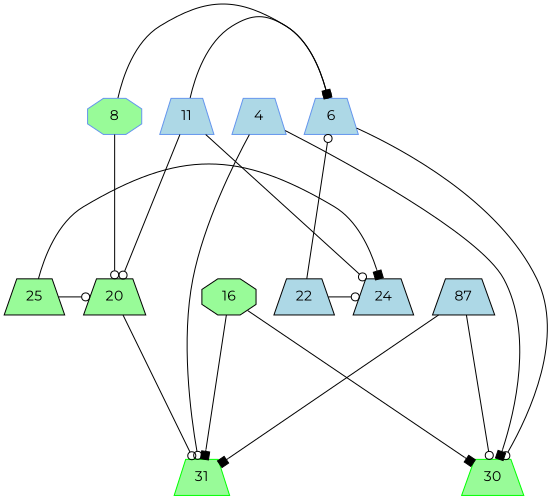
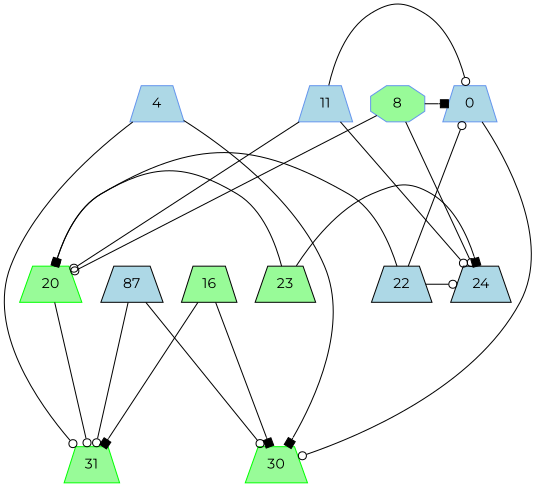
node "6": label "6" -> "0"
edge "22" -> "20": added
edge "8" -> "24": added
node "25": label "25" -> "23"
node "20": color black -> green
node "16": shape octagon -> trapezium
edge "87" -> "31": arrowhead box -> odot
